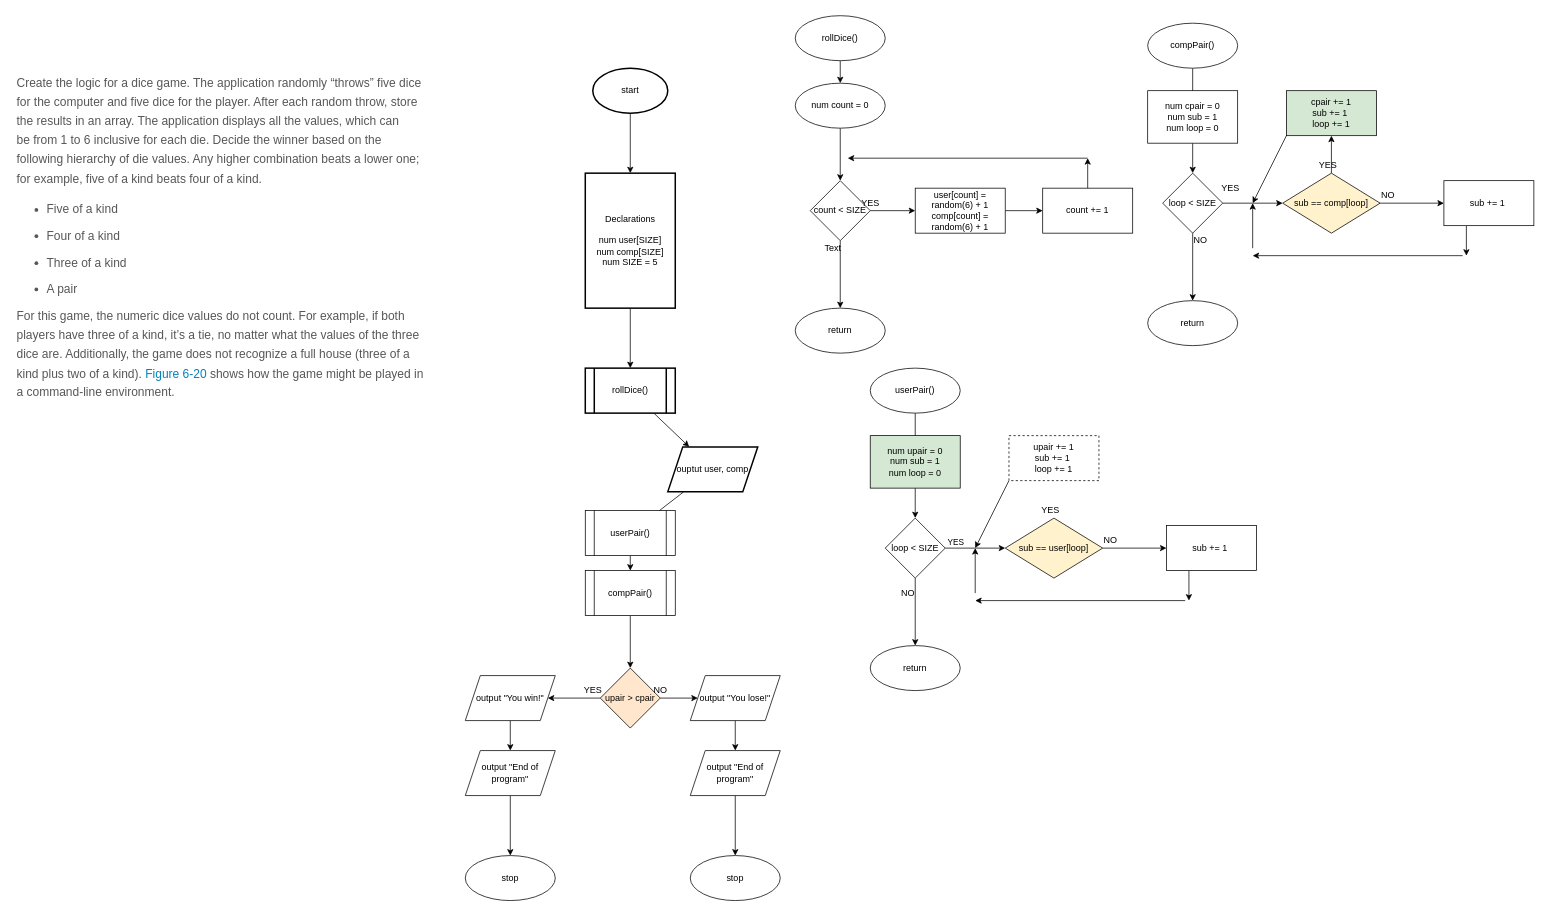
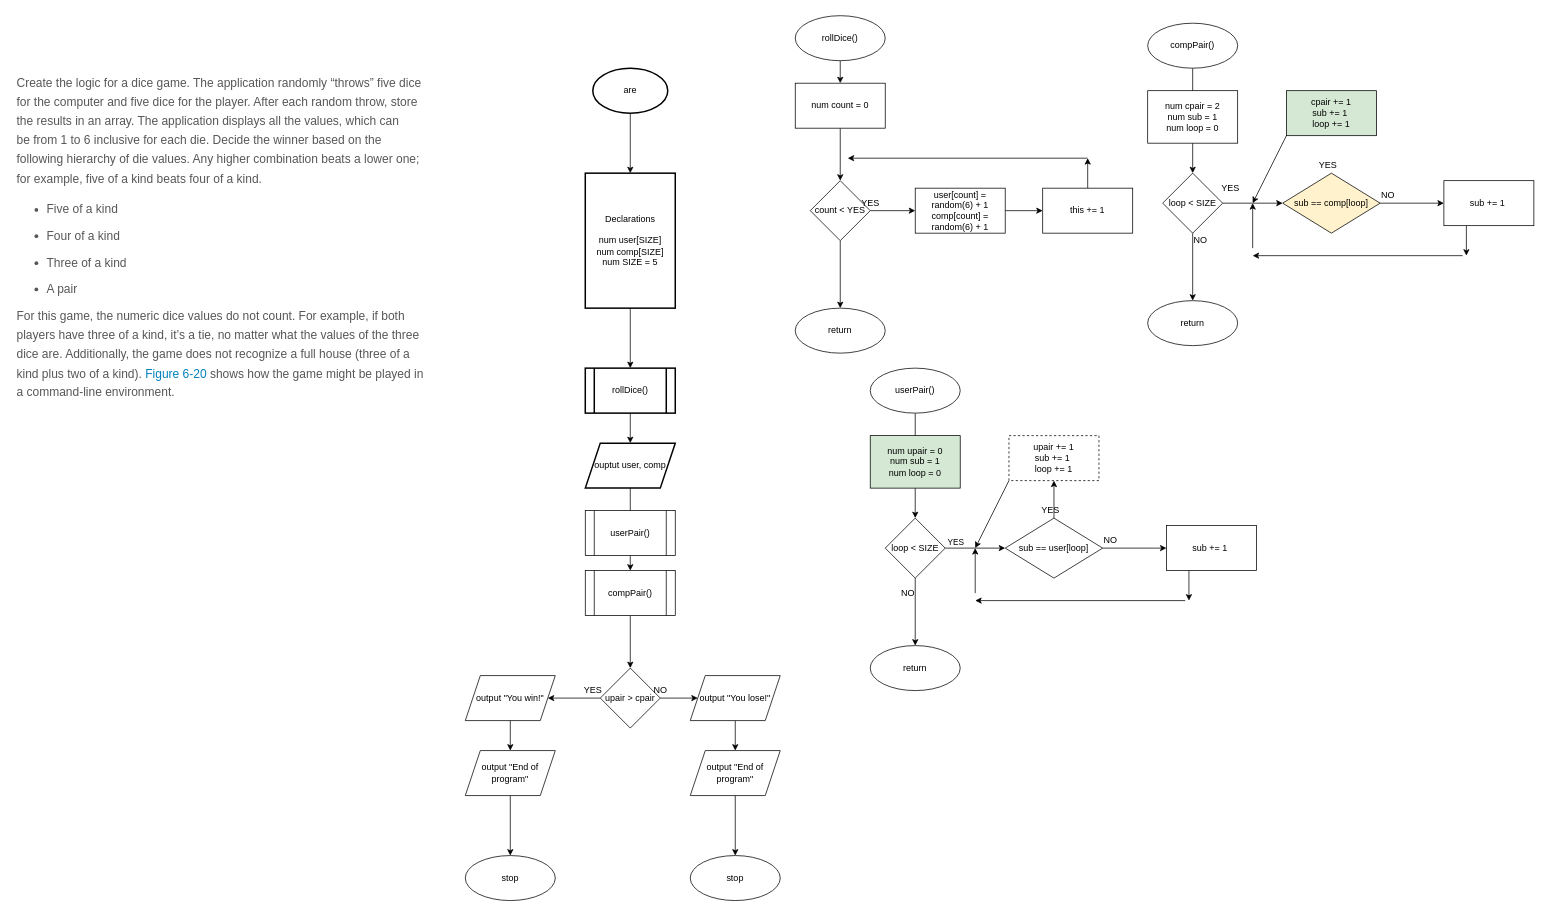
node "start": label "start" -> "are"
node "num count = 0": shape ellipse -> rectangle
node "num cpair = 0 num sub = 1 num loop = 0": label "num cpair = 0 num sub = 1 num loop = 0" -> "num cpair = 2 num sub = 1 num loop = 0"
edge "sub == comp[loop]" -> "cpair += 1 sub += 1 loop += 1": removed
node "count < SIZE": label "count < SIZE" -> "count < YES"
node "count += 1": label "count += 1" -> "this += 1"
node "Text": removed
node "ouptut user, comp": moved (713, 469) -> (630, 465)
edge "sub == user[loop]" -> "upair += 1 sub += 1 loop += 1": added
node "sub == user[loop]": fillcolor #fff2cc -> #ffffff
node "upair > cpair": fillcolor #ffe6cc -> #ffffff
